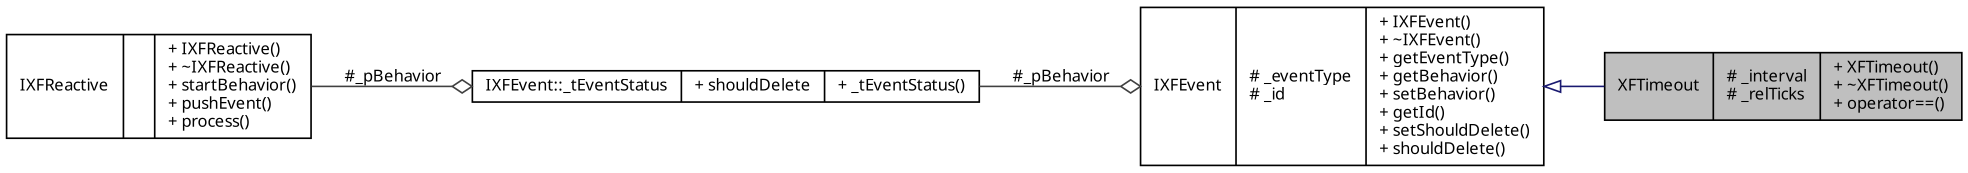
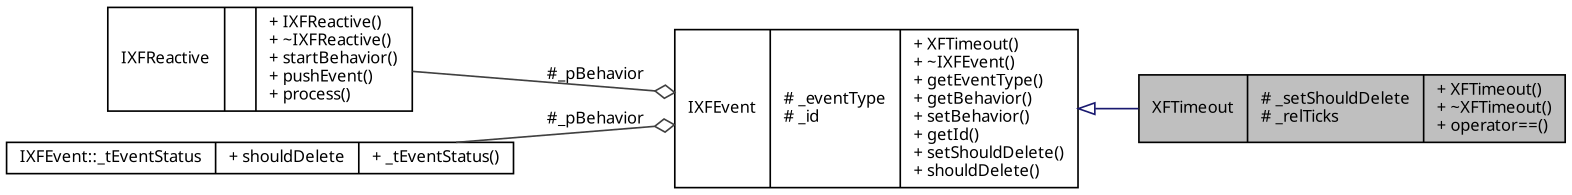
node "IXFEvent": text "+ IXFEvent()" -> "+ XFTimeout()"
node "XFTimeout": text "# _interval" -> "# _setShouldDelete"
edge "IXFReactive" -> "IXFEvent::_tEventStatus": now "IXFReactive" -> "IXFEvent"
